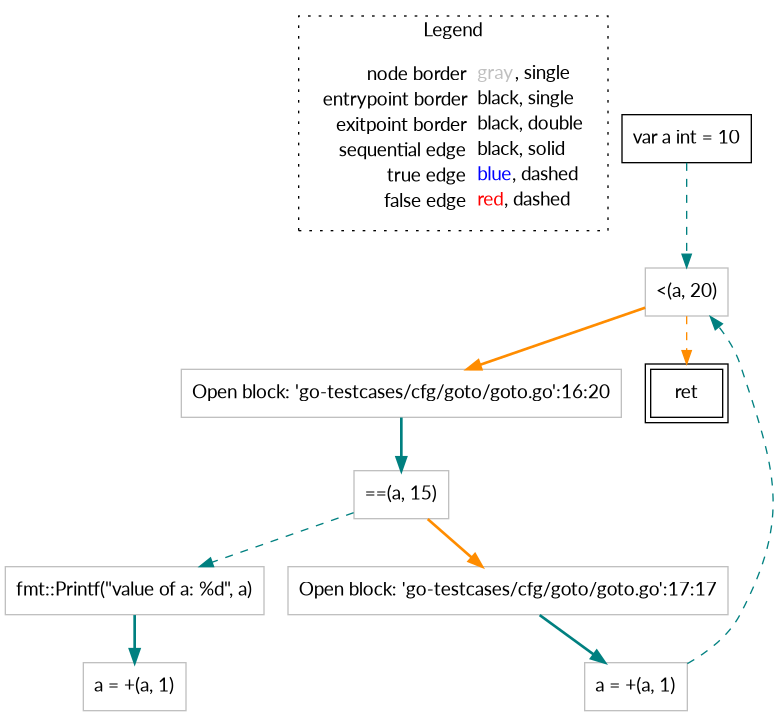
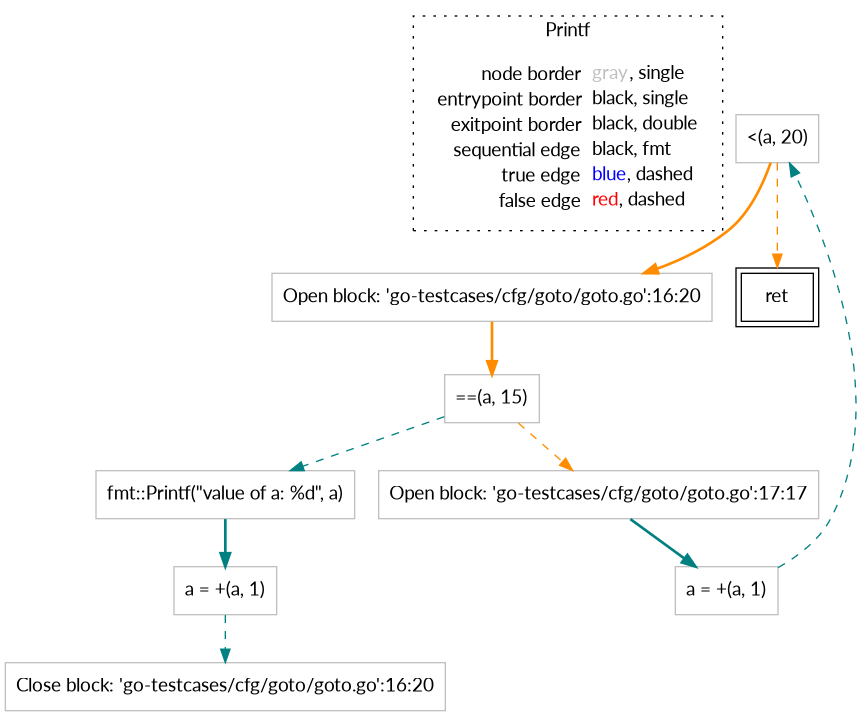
cluster "Legend": label "Legend" -> "Printf"
node "var a int = 10": removed
node "node border": text ", solid" -> ", fmt"
edge "Open block: 'go-testcases/cfg/goto/goto.go':16:20" -> "==(a, 15)": color teal -> darkorange
edge "==(a, 15)" -> "Open block: 'go-testcases/cfg/goto/goto.go':17:17": style bold -> dashed
node "Close block: 'go-testcases/cfg/goto/goto.go':16:20": added
